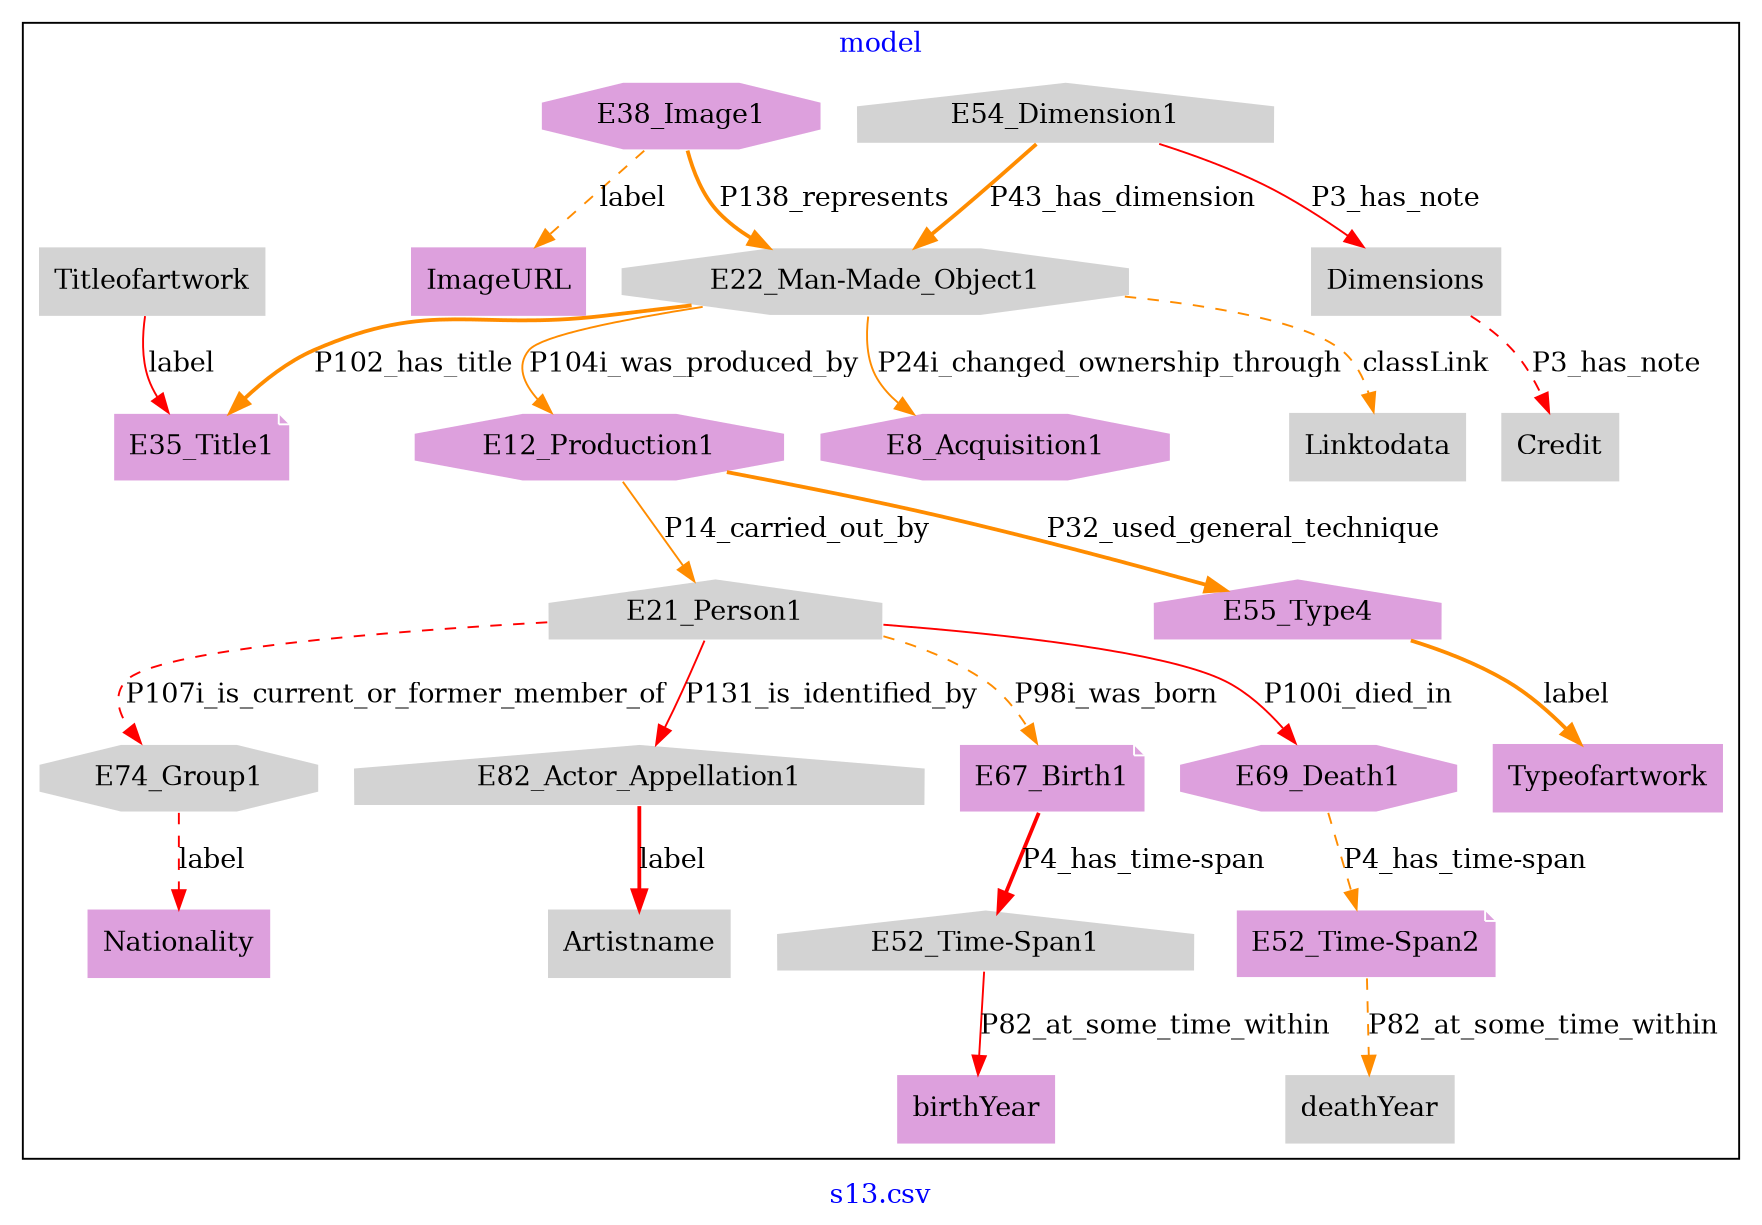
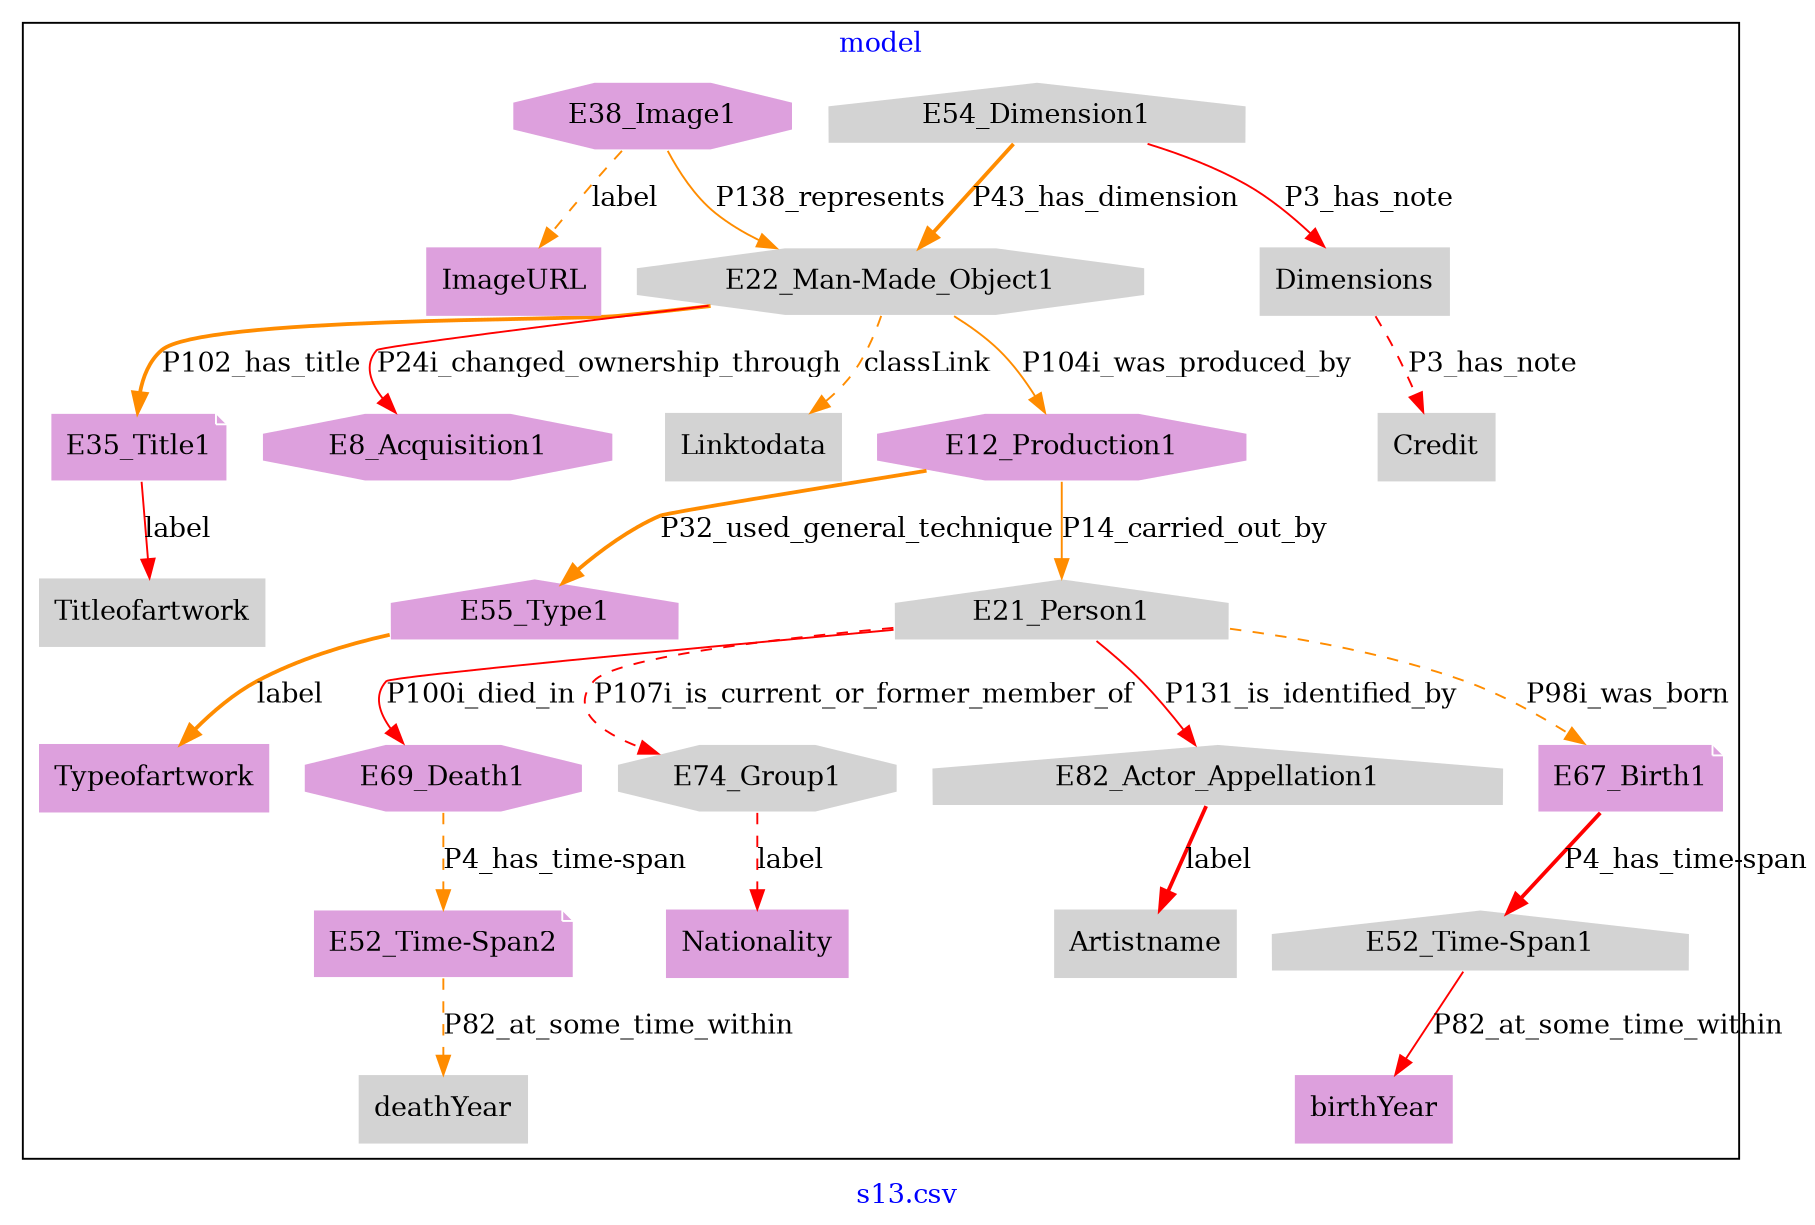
edge "E38_Image1" -> "E22_Man-Made_Object1": style bold -> solid
edge "Titleofartwork" -> "E35_Title1": reversed
edge "E22_Man-Made_Object1" -> "E8_Acquisition1": color darkorange -> red
node "E55_Type4": label "E55_Type4" -> "E55_Type1"
